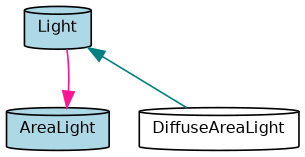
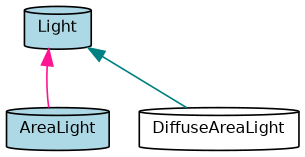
edge "Light" -> "AreaLight": reversed
